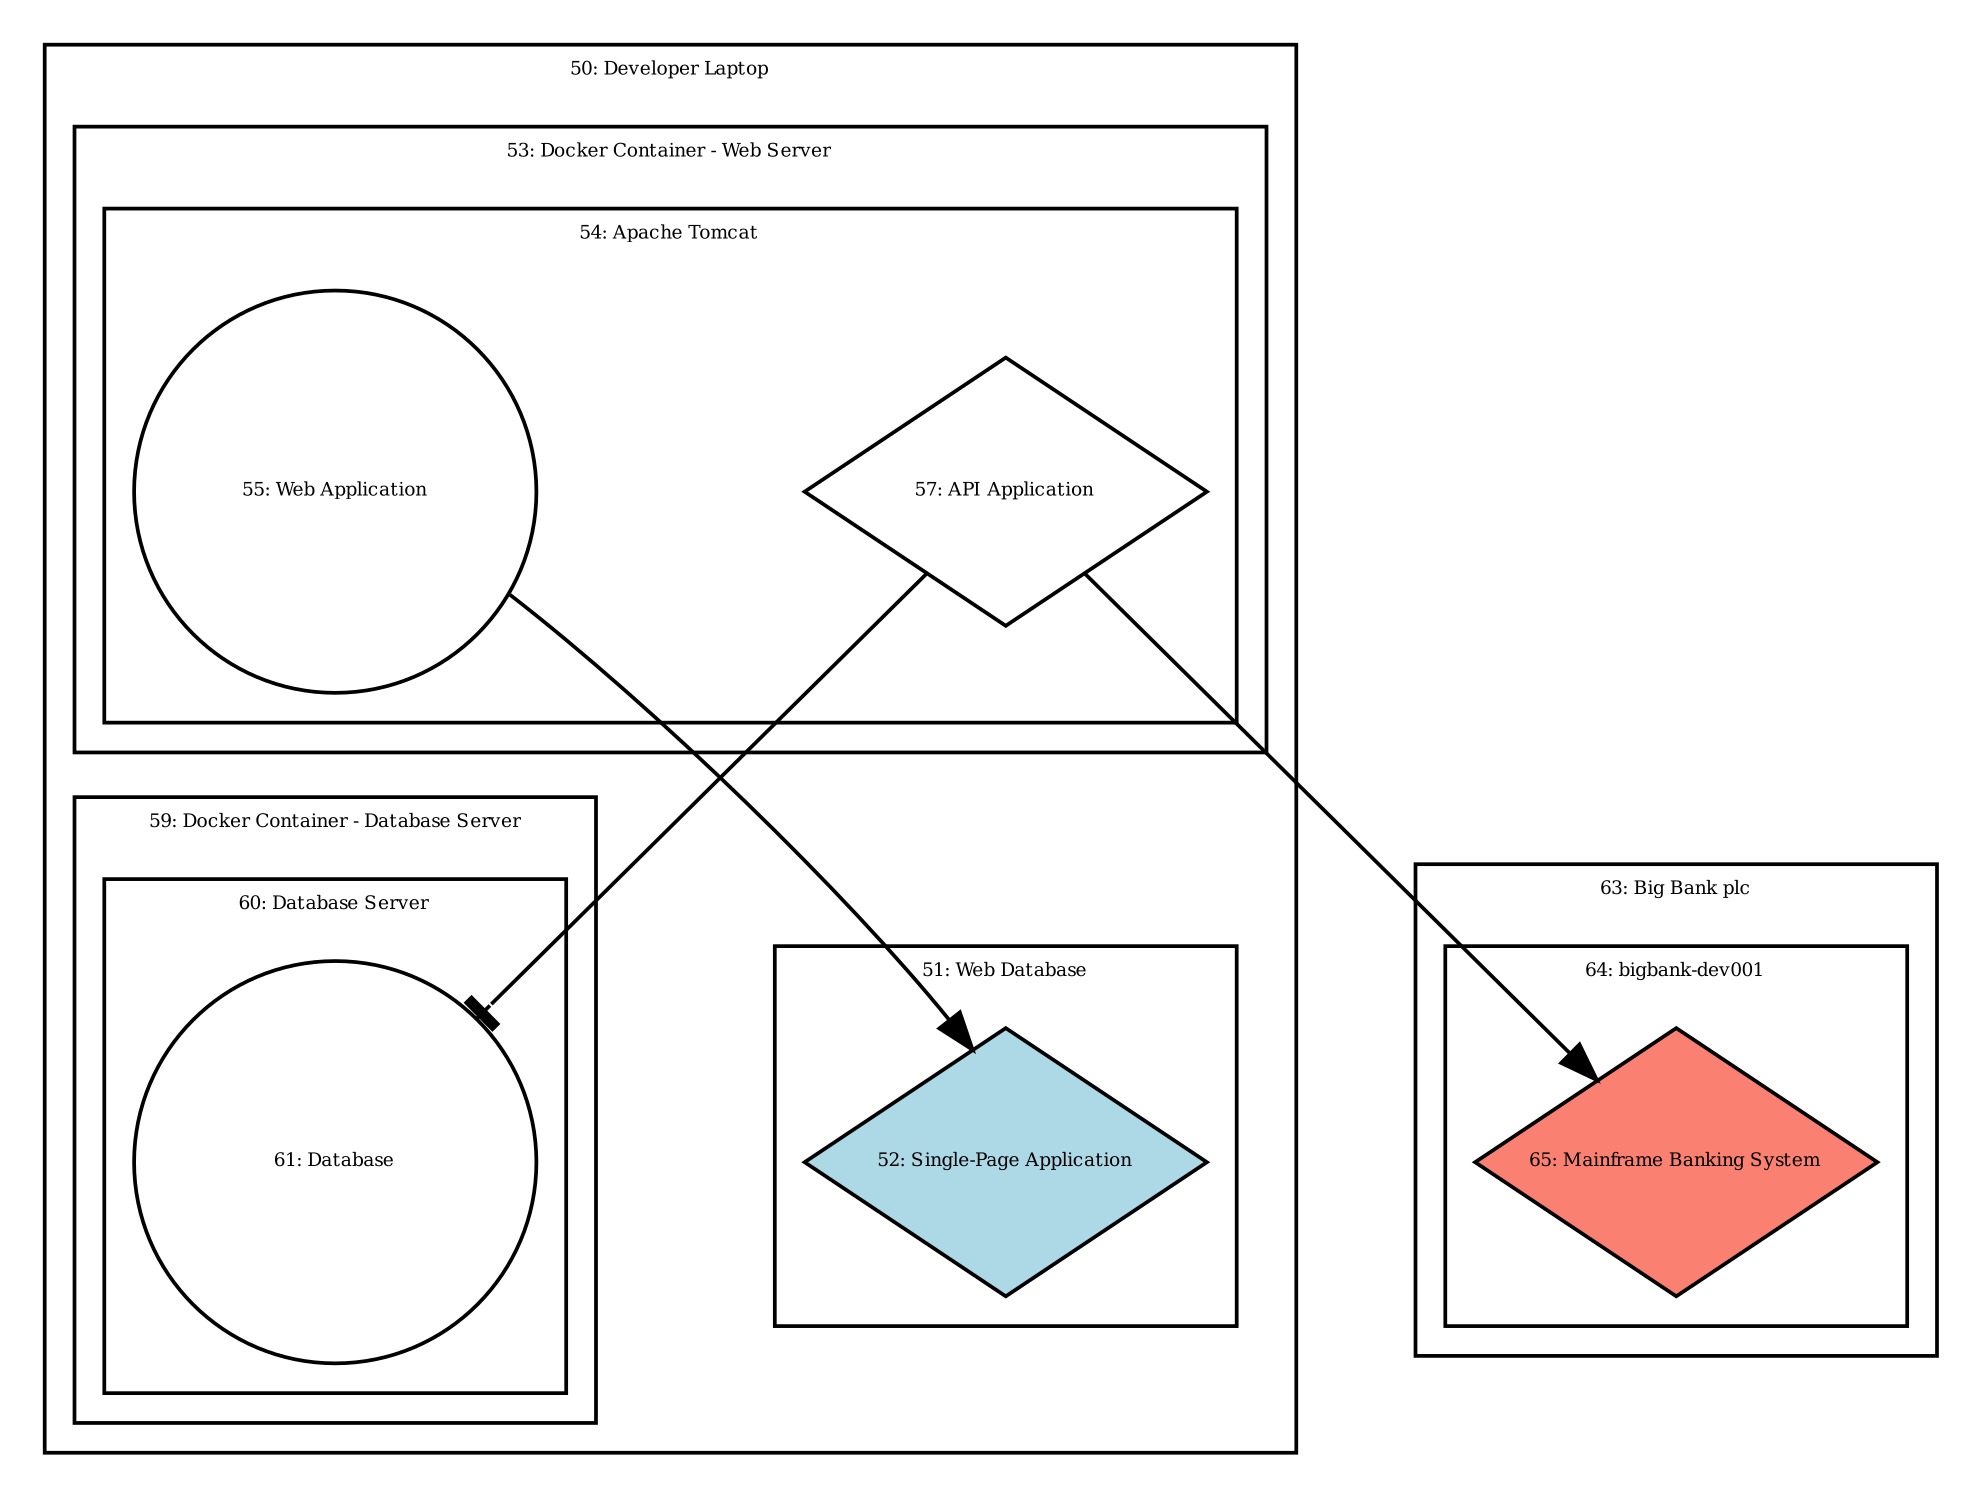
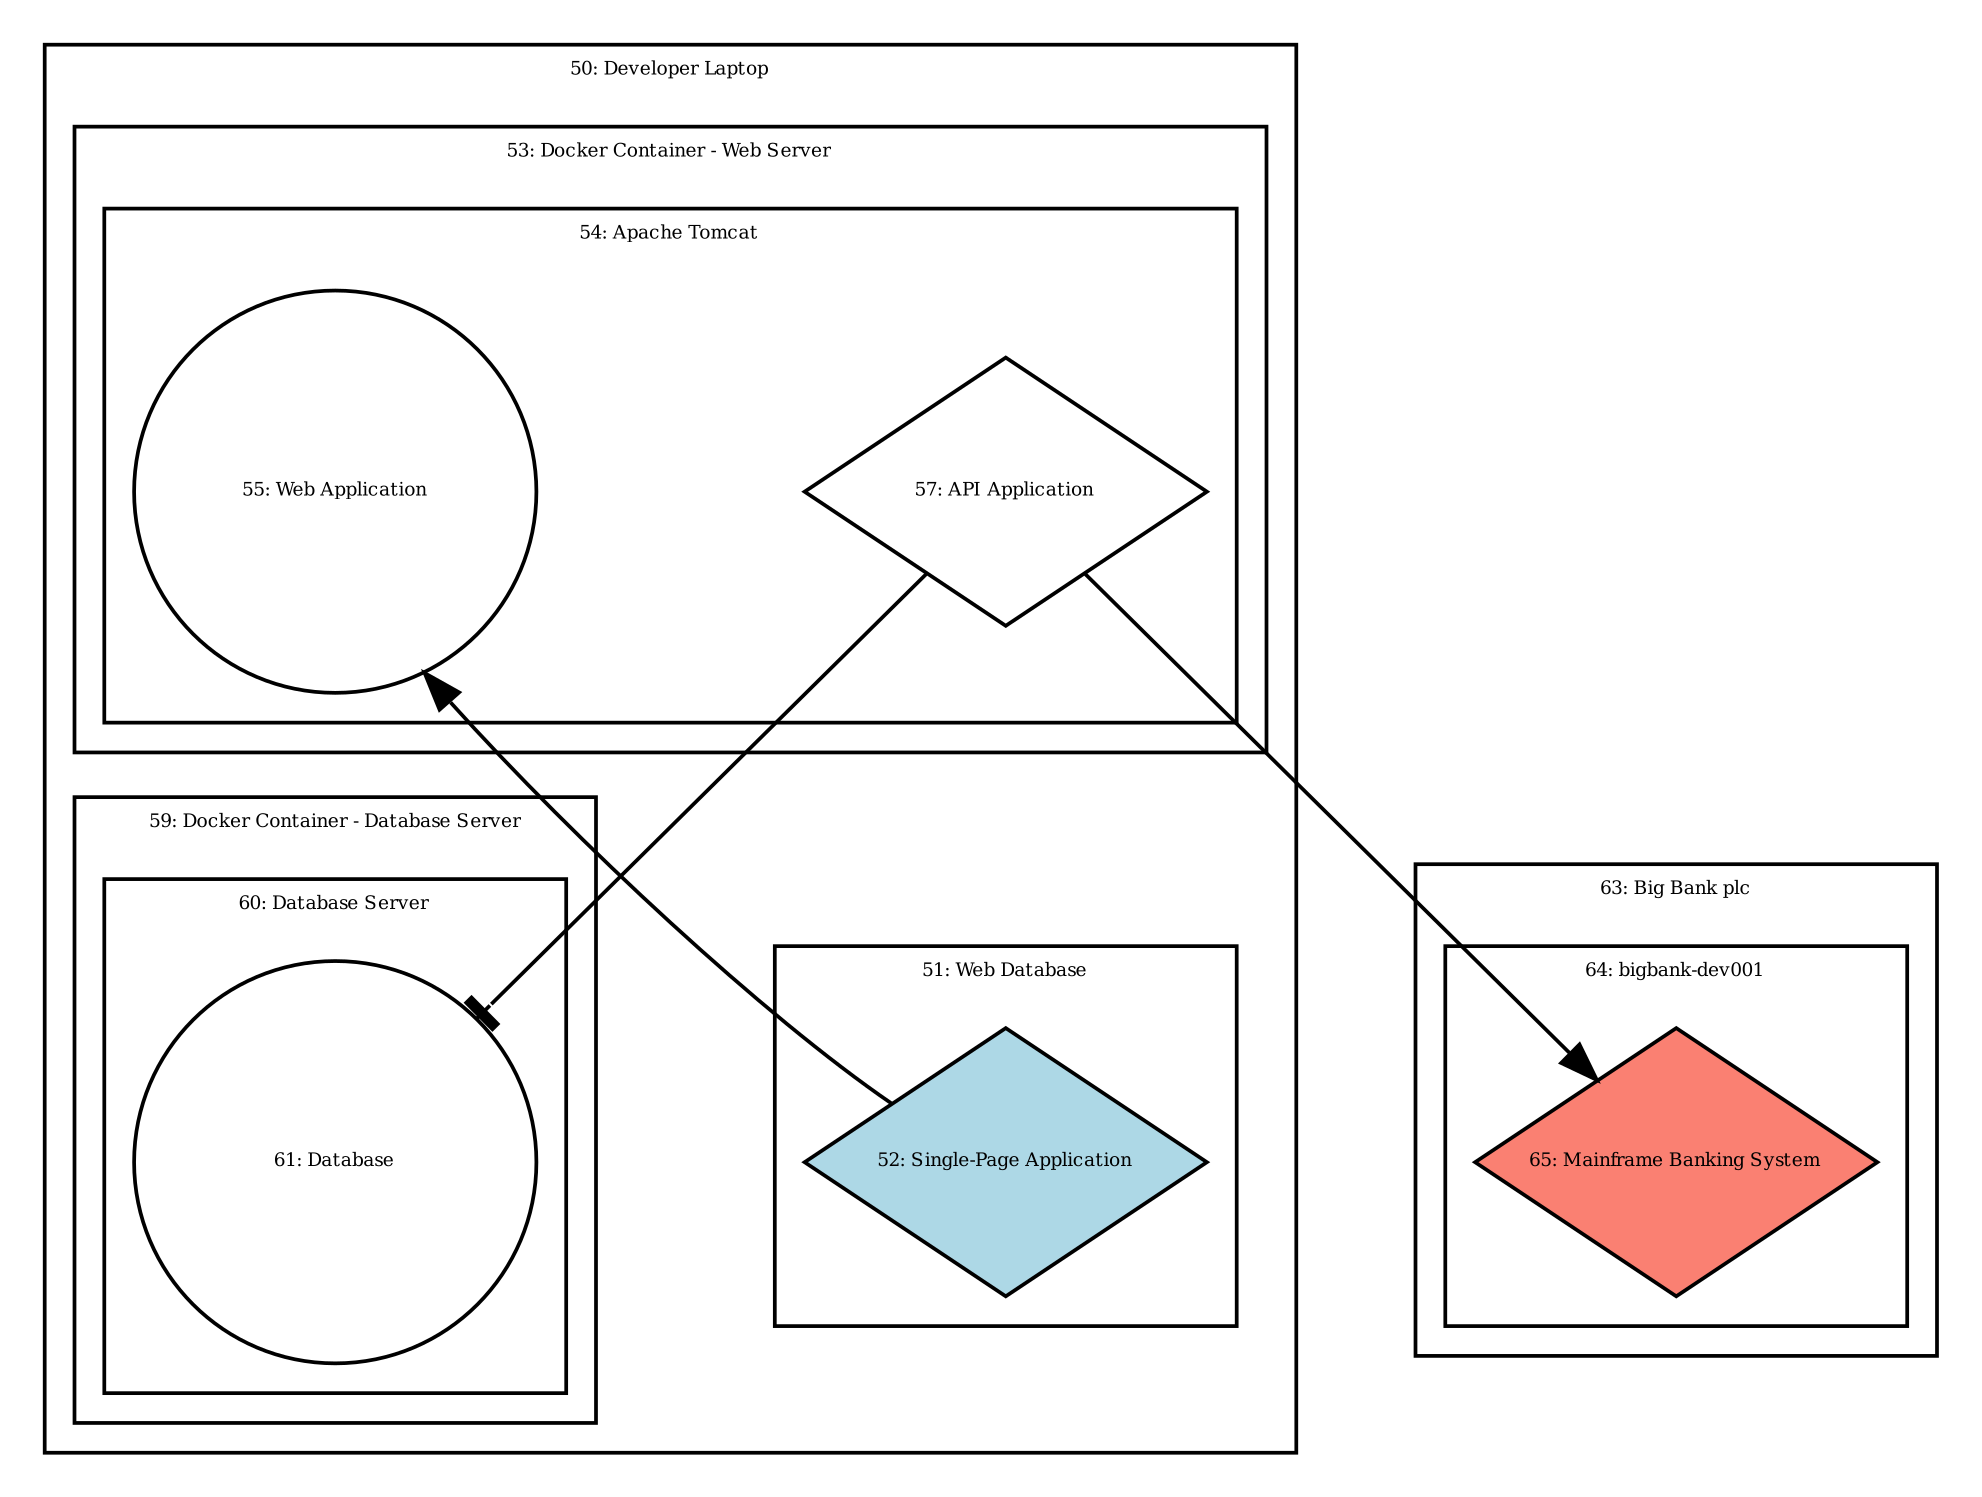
edge "55: Web Application" -> "52: Single-Page Application": reversed
